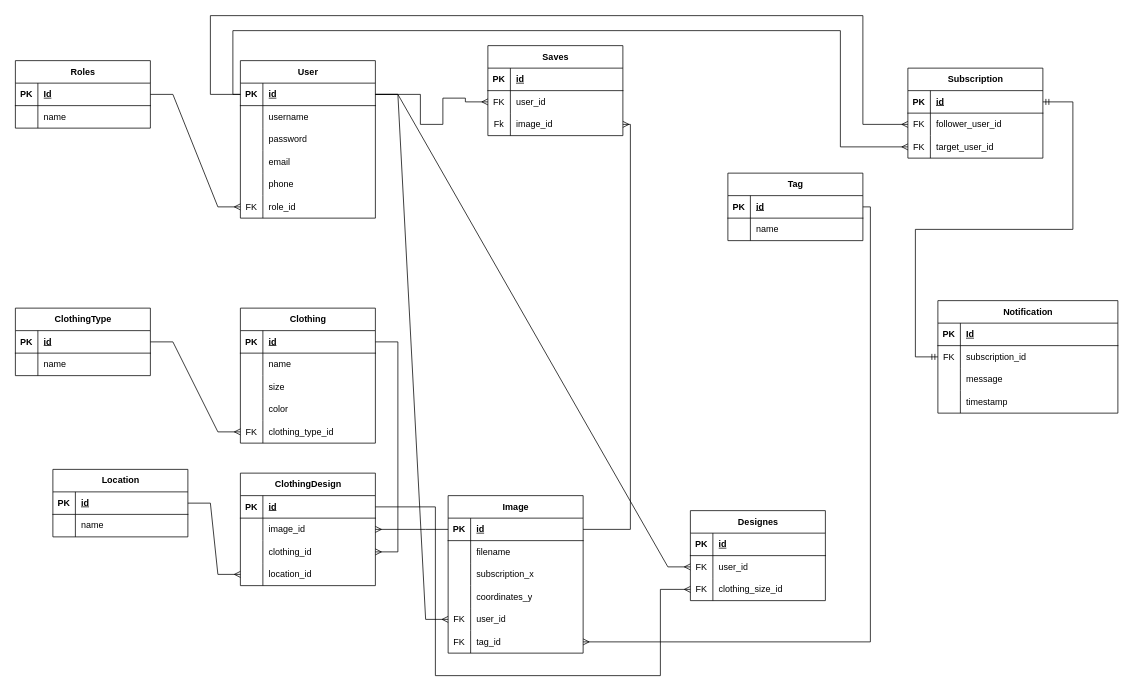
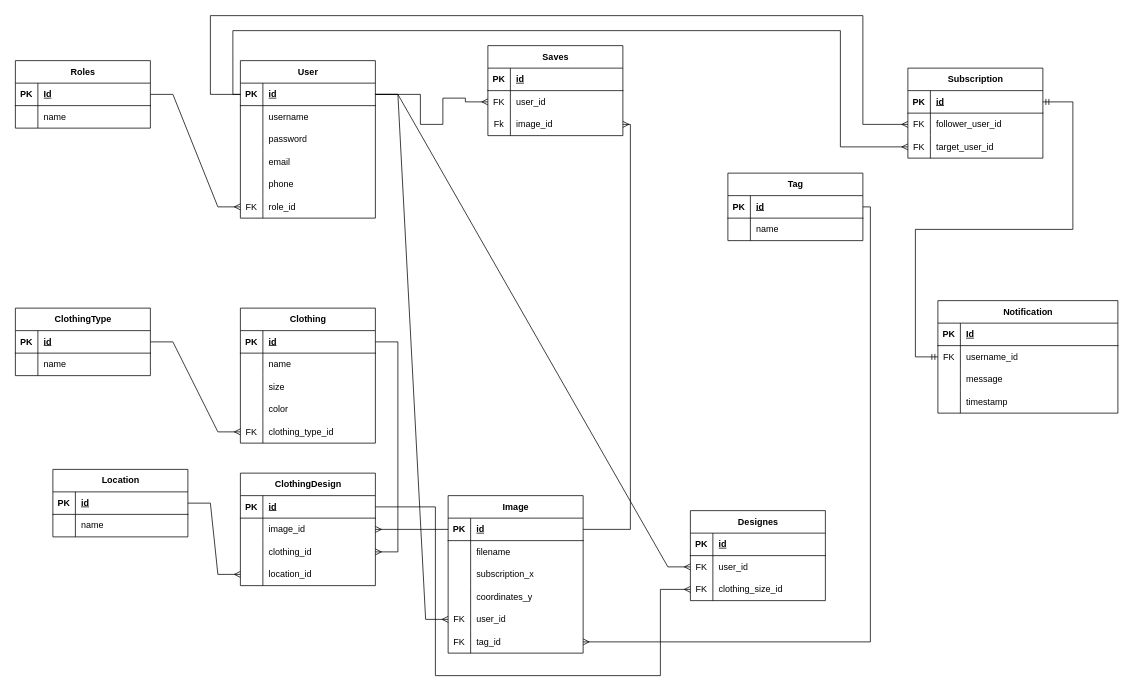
node "subscription_id": label "subscription_id" -> "username_id"
